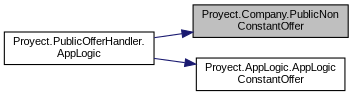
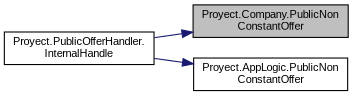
node "Proyect.PublicOfferHandler. AppLogic": label "Proyect.PublicOfferHandler. AppLogic" -> "Proyect.PublicOfferHandler. InternalHandle"
node "Proyect.AppLogic.AppLogic ConstantOffer": label "Proyect.AppLogic.AppLogic ConstantOffer" -> "Proyect.AppLogic.PublicNon ConstantOffer"
